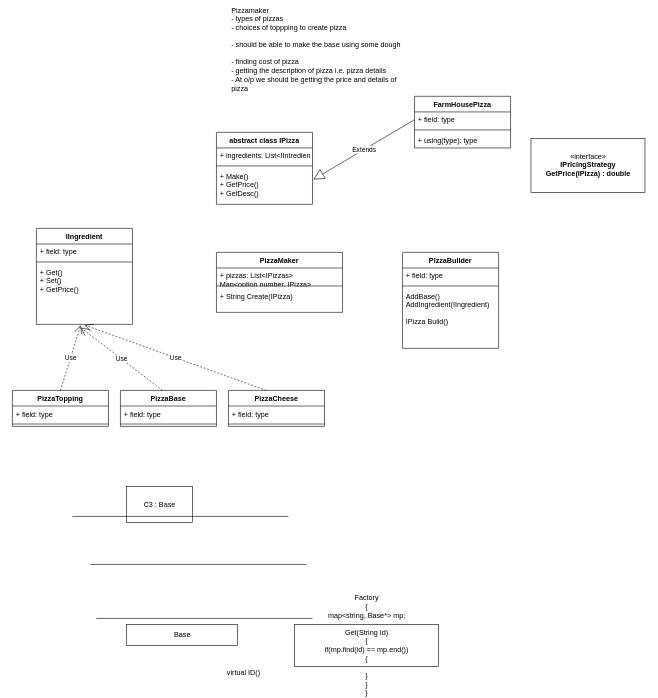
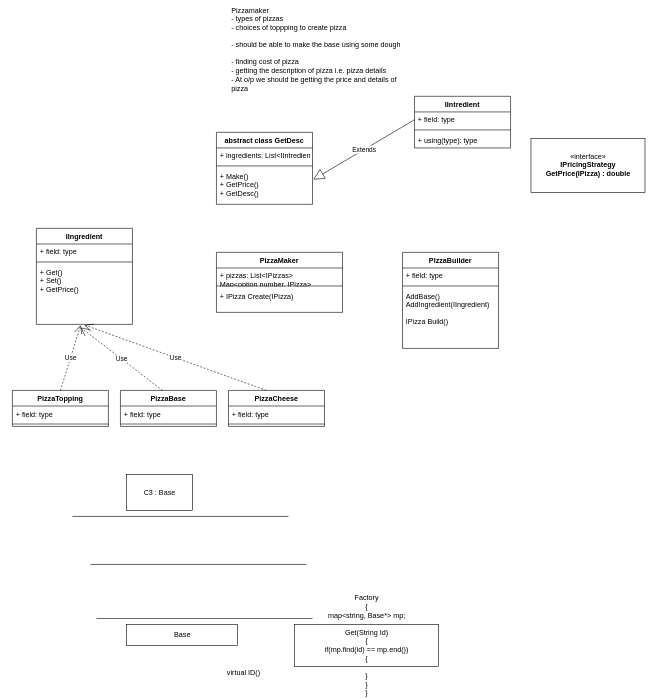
node "FarmHousePizza": label "FarmHousePizza" -> "IIntredient"
node "abstract class IPizza": label "abstract class IPizza" -> "abstract class GetDesc"
node "+ String Create(IPizza)": label "+ String Create(IPizza)" -> "+ IPizza Create(IPizza)"
node "C3 : Base": moved (159, 504) -> (159, 492)
